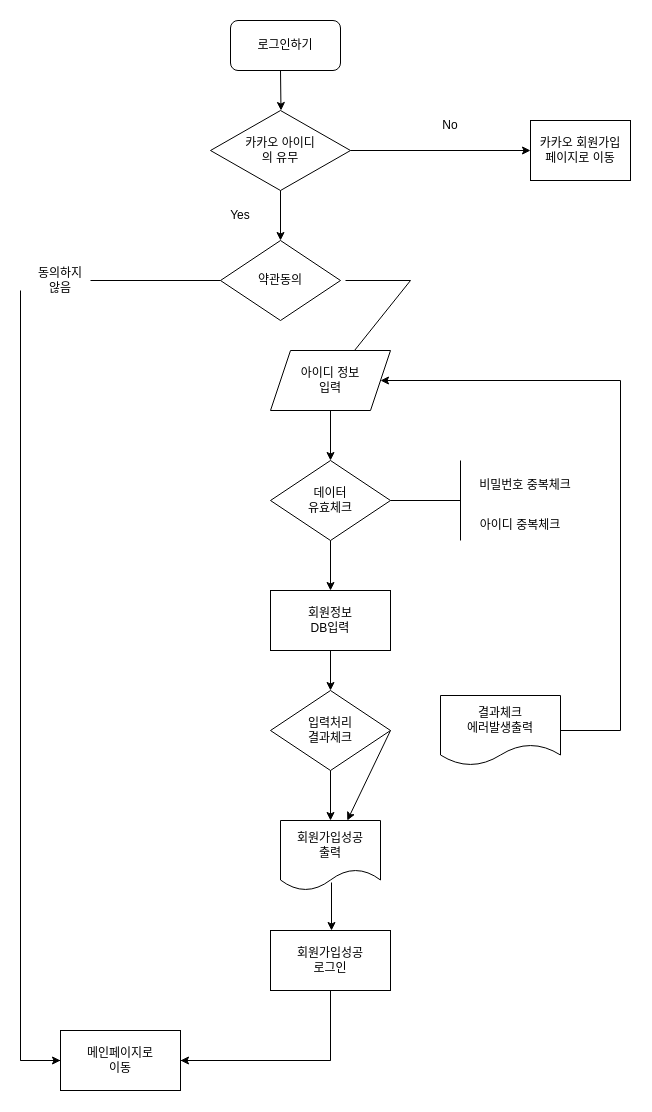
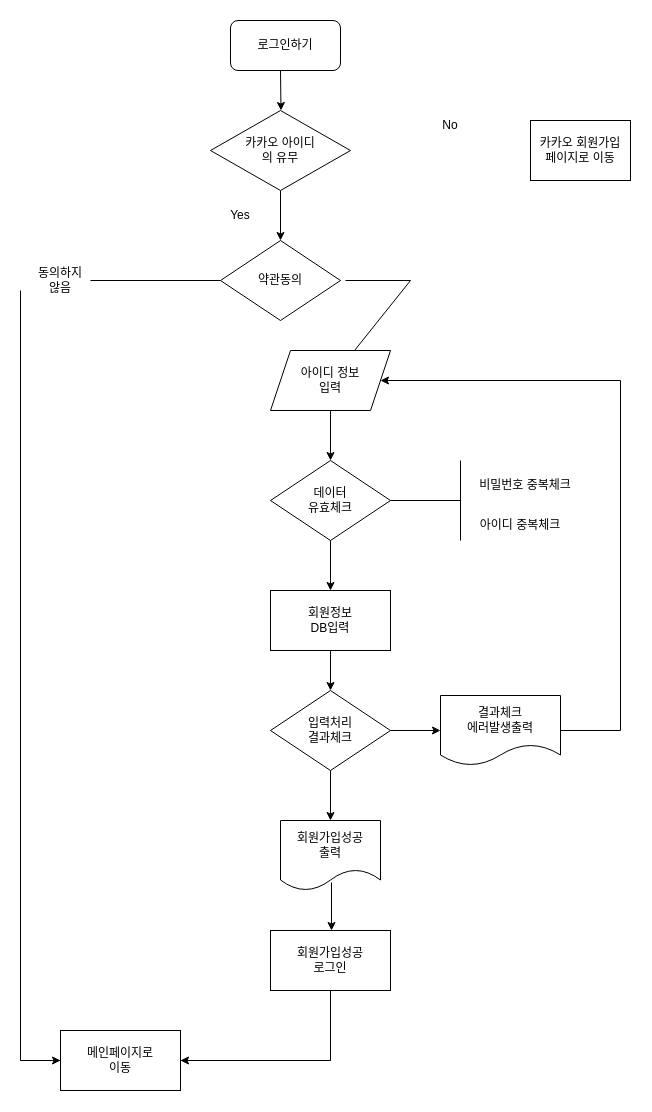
edge "카카오 아이디 의 유무" -> "카카오 회원가입 페이지로 이동": removed
edge "입력처리 결과체크" -> "회원가입성공 출력": now "입력처리 결과체크" -> "결과체크 에러발생출력"
